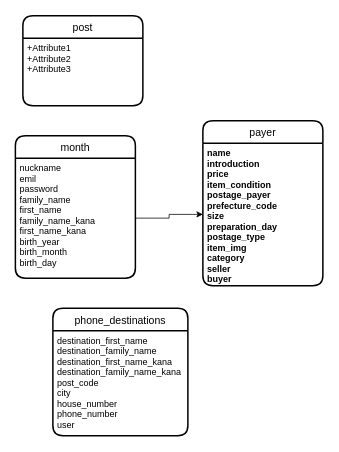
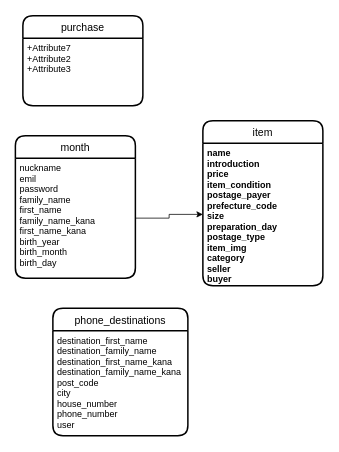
node "post": label "post" -> "purchase"
node "+Attribute1 +Attribute2 +Attribute3": label "+Attribute1 +Attribute2 +Attribute3" -> "+Attribute7 +Attribute2 +Attribute3"
node "payer": label "payer" -> "item"
